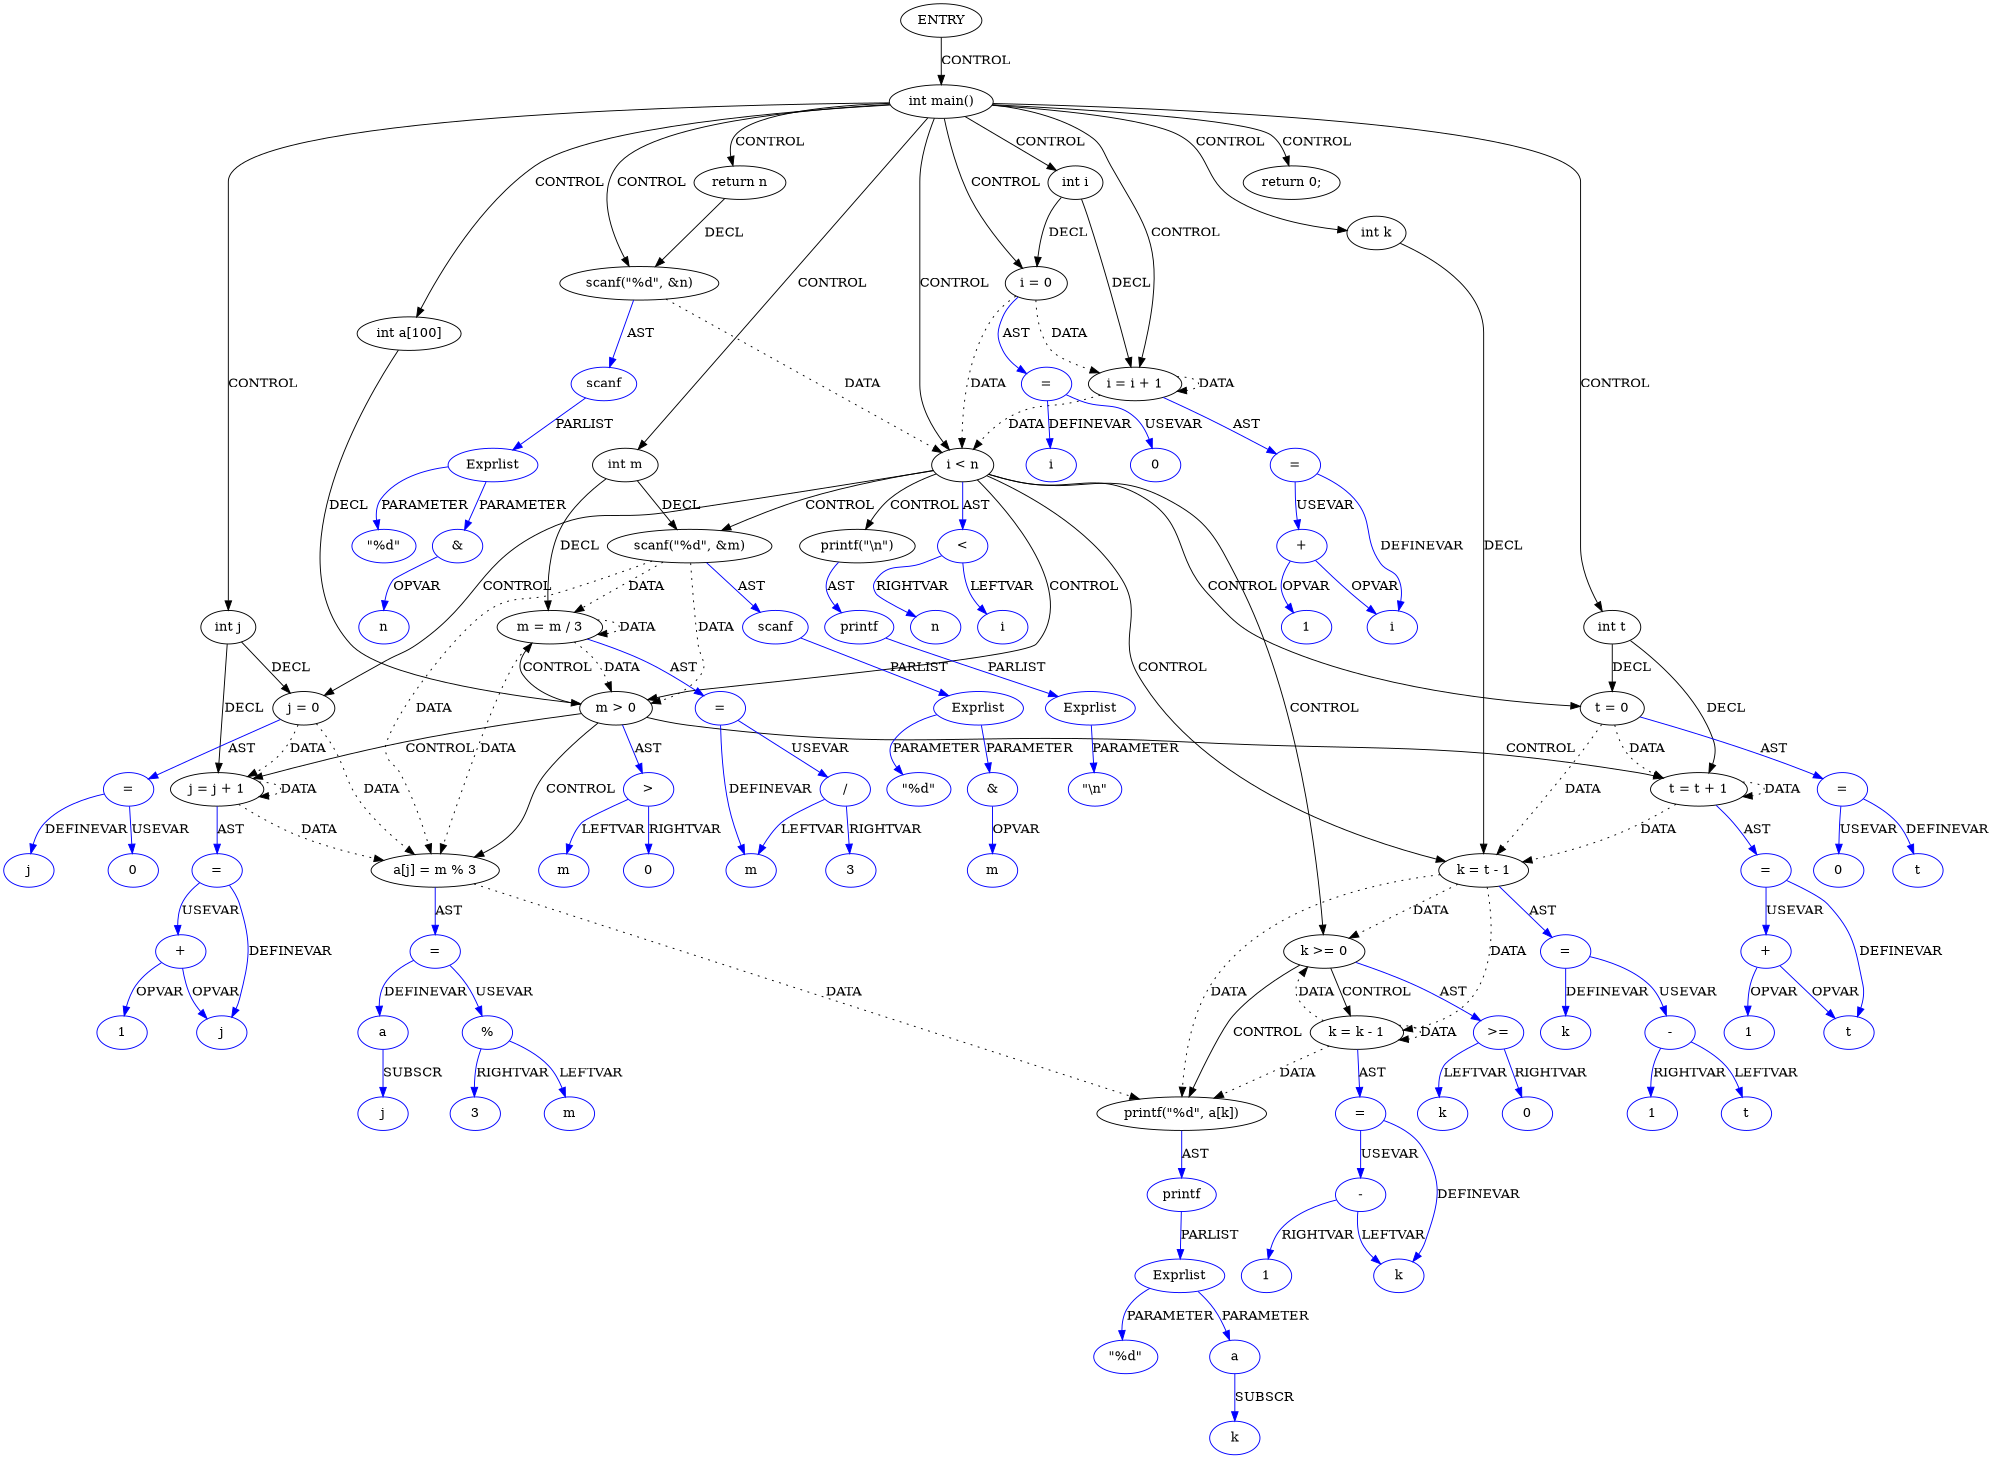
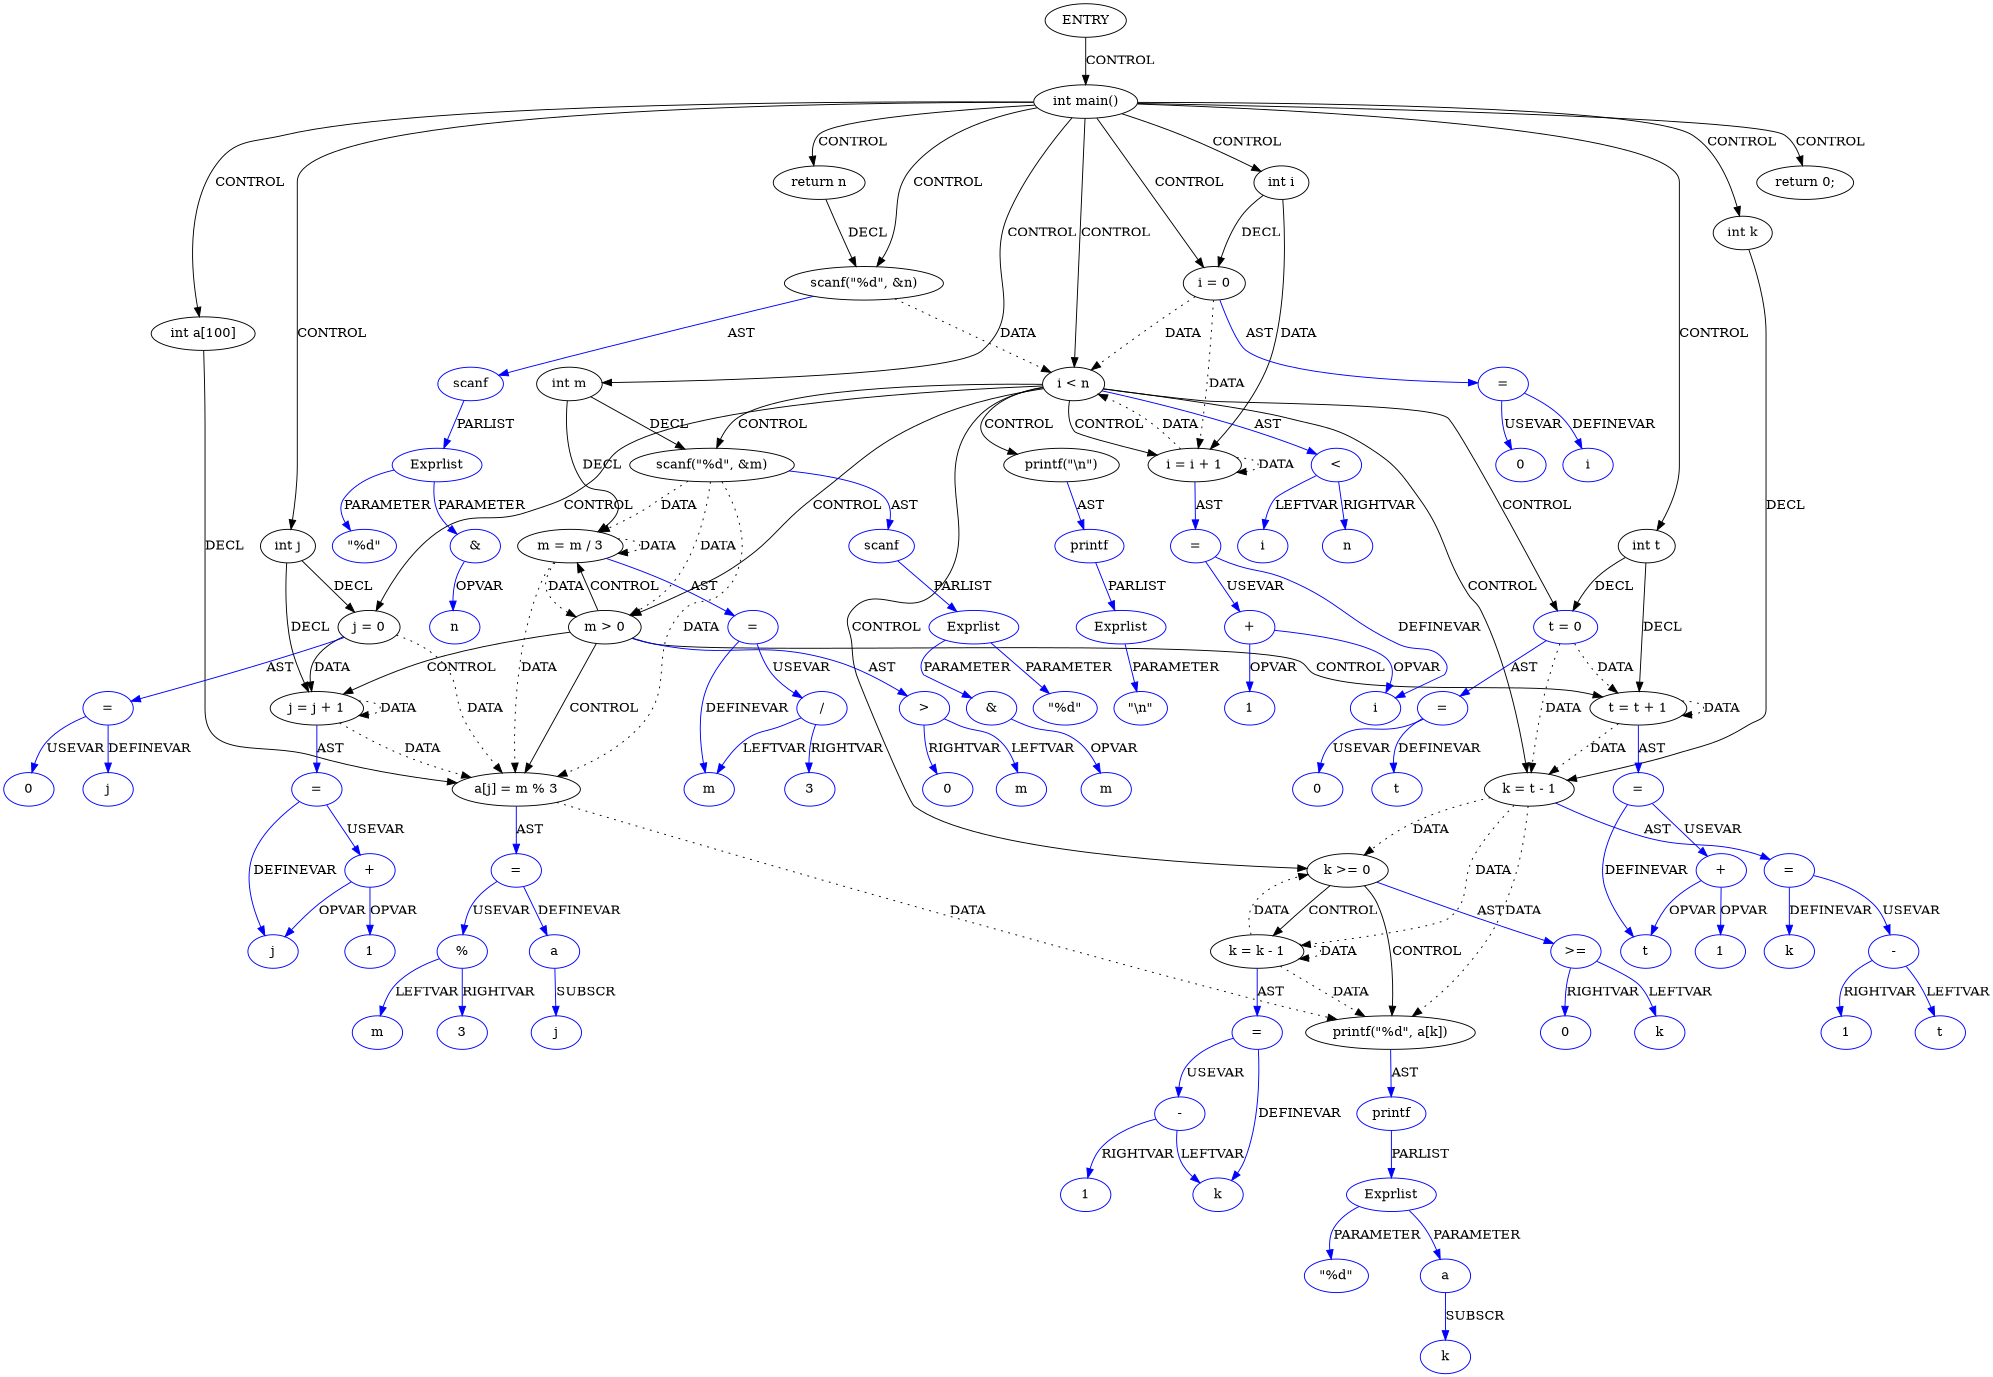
edge "int main()" -> "i = i + 1": now "i < n" -> "i = i + 1"
edge "int i" -> "i = i + 1": label "DECL" -> "DATA"
edge "int a[100]" -> "m > 0": now "int a[100]" -> "a[j] = m % 3"
node "t = 0": color black -> blue
edge "j = 0" -> "j = j + 1": style dotted -> solid
